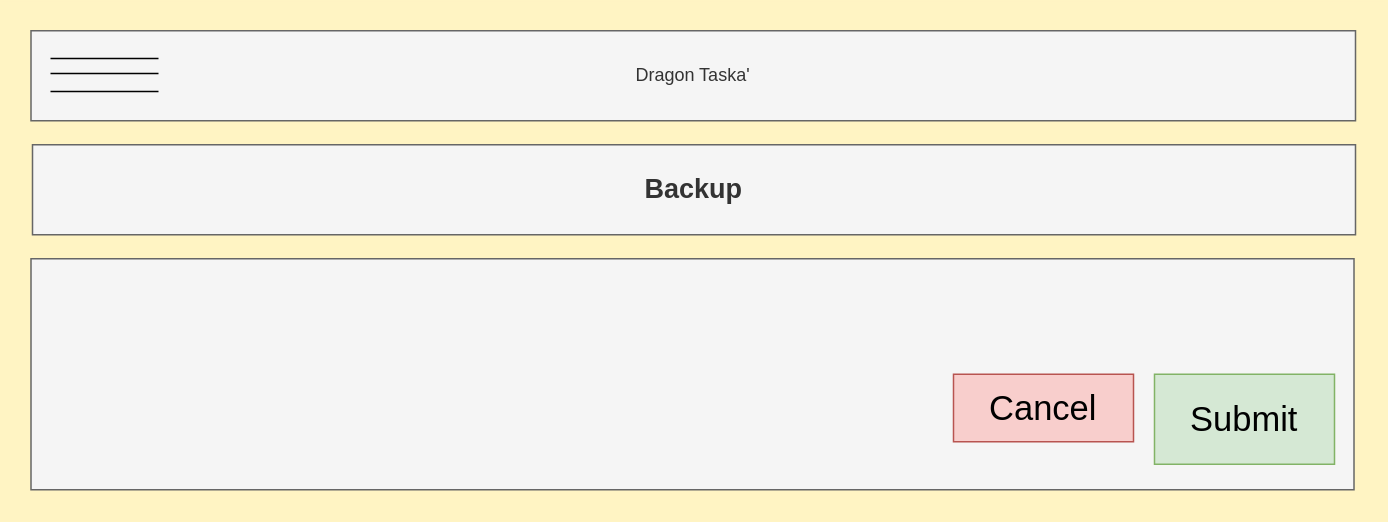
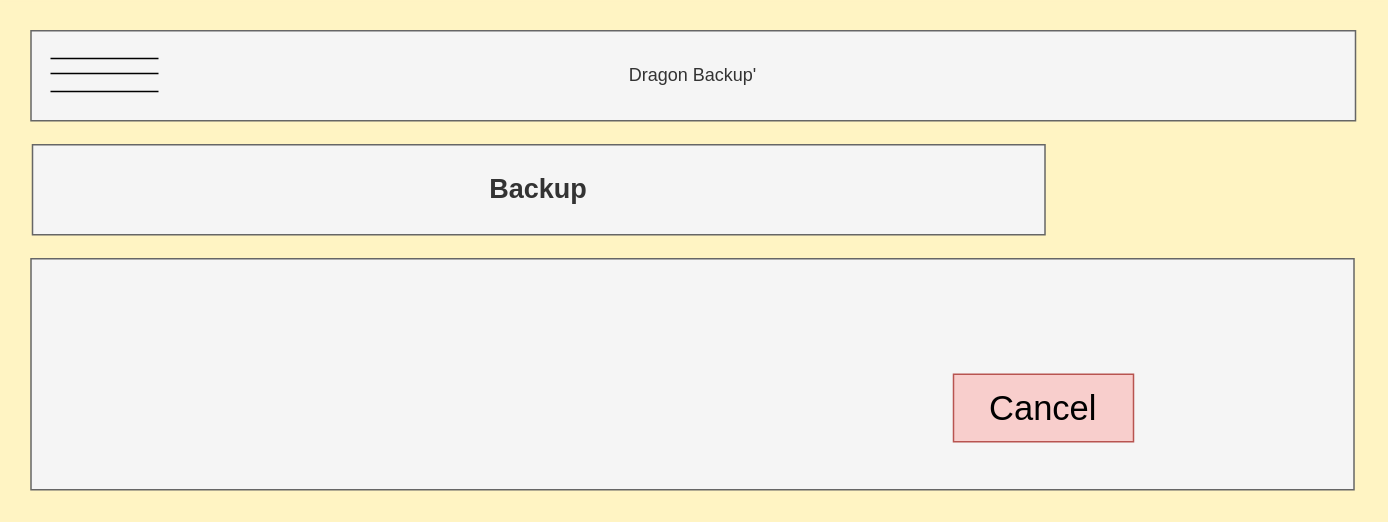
node "Dragon Taska'": label "Dragon Taska'" -> "Dragon Backup'"
node "Backup": size 1323x90 -> 1013x90
node "Submit": removed
